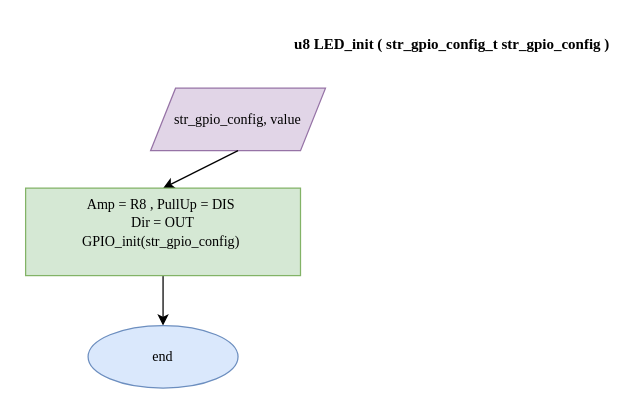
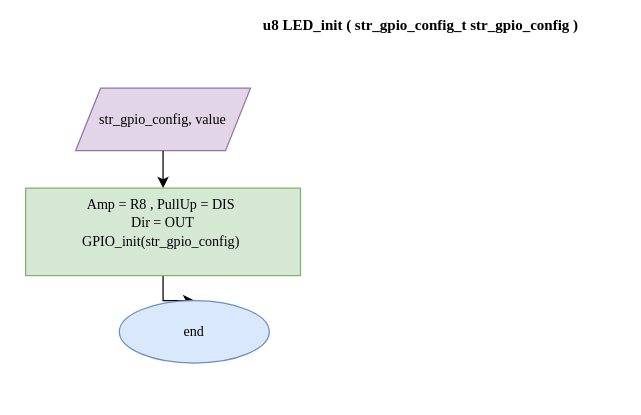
node "u8 LED_init ( str_gpio_config_t str_gpio_config )": moved (452, 44) -> (421, 26)
node "str_gpio_config, value": moved (238, 119) -> (163, 119)
node "end": moved (163, 357) -> (194, 332)
